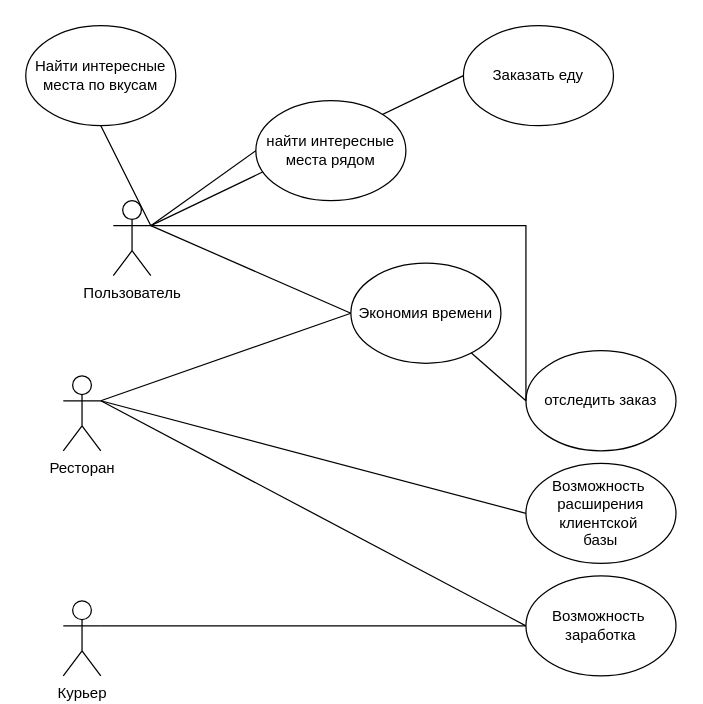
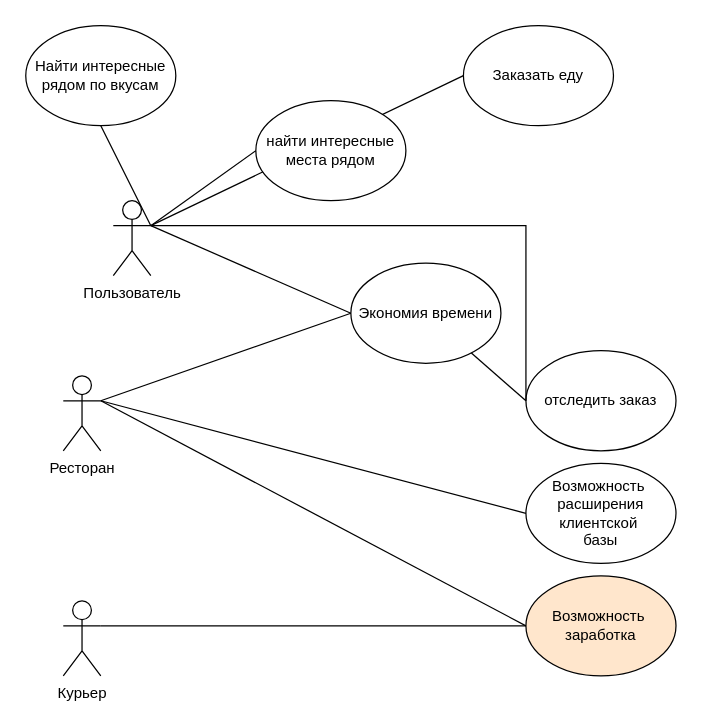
node "Найти интересные места по вкусам": label "Найти интересные места по вкусам" -> "Найти интересные рядом по вкусам"
node "Возможность заработка": fillcolor #ffffff -> #ffe6cc
